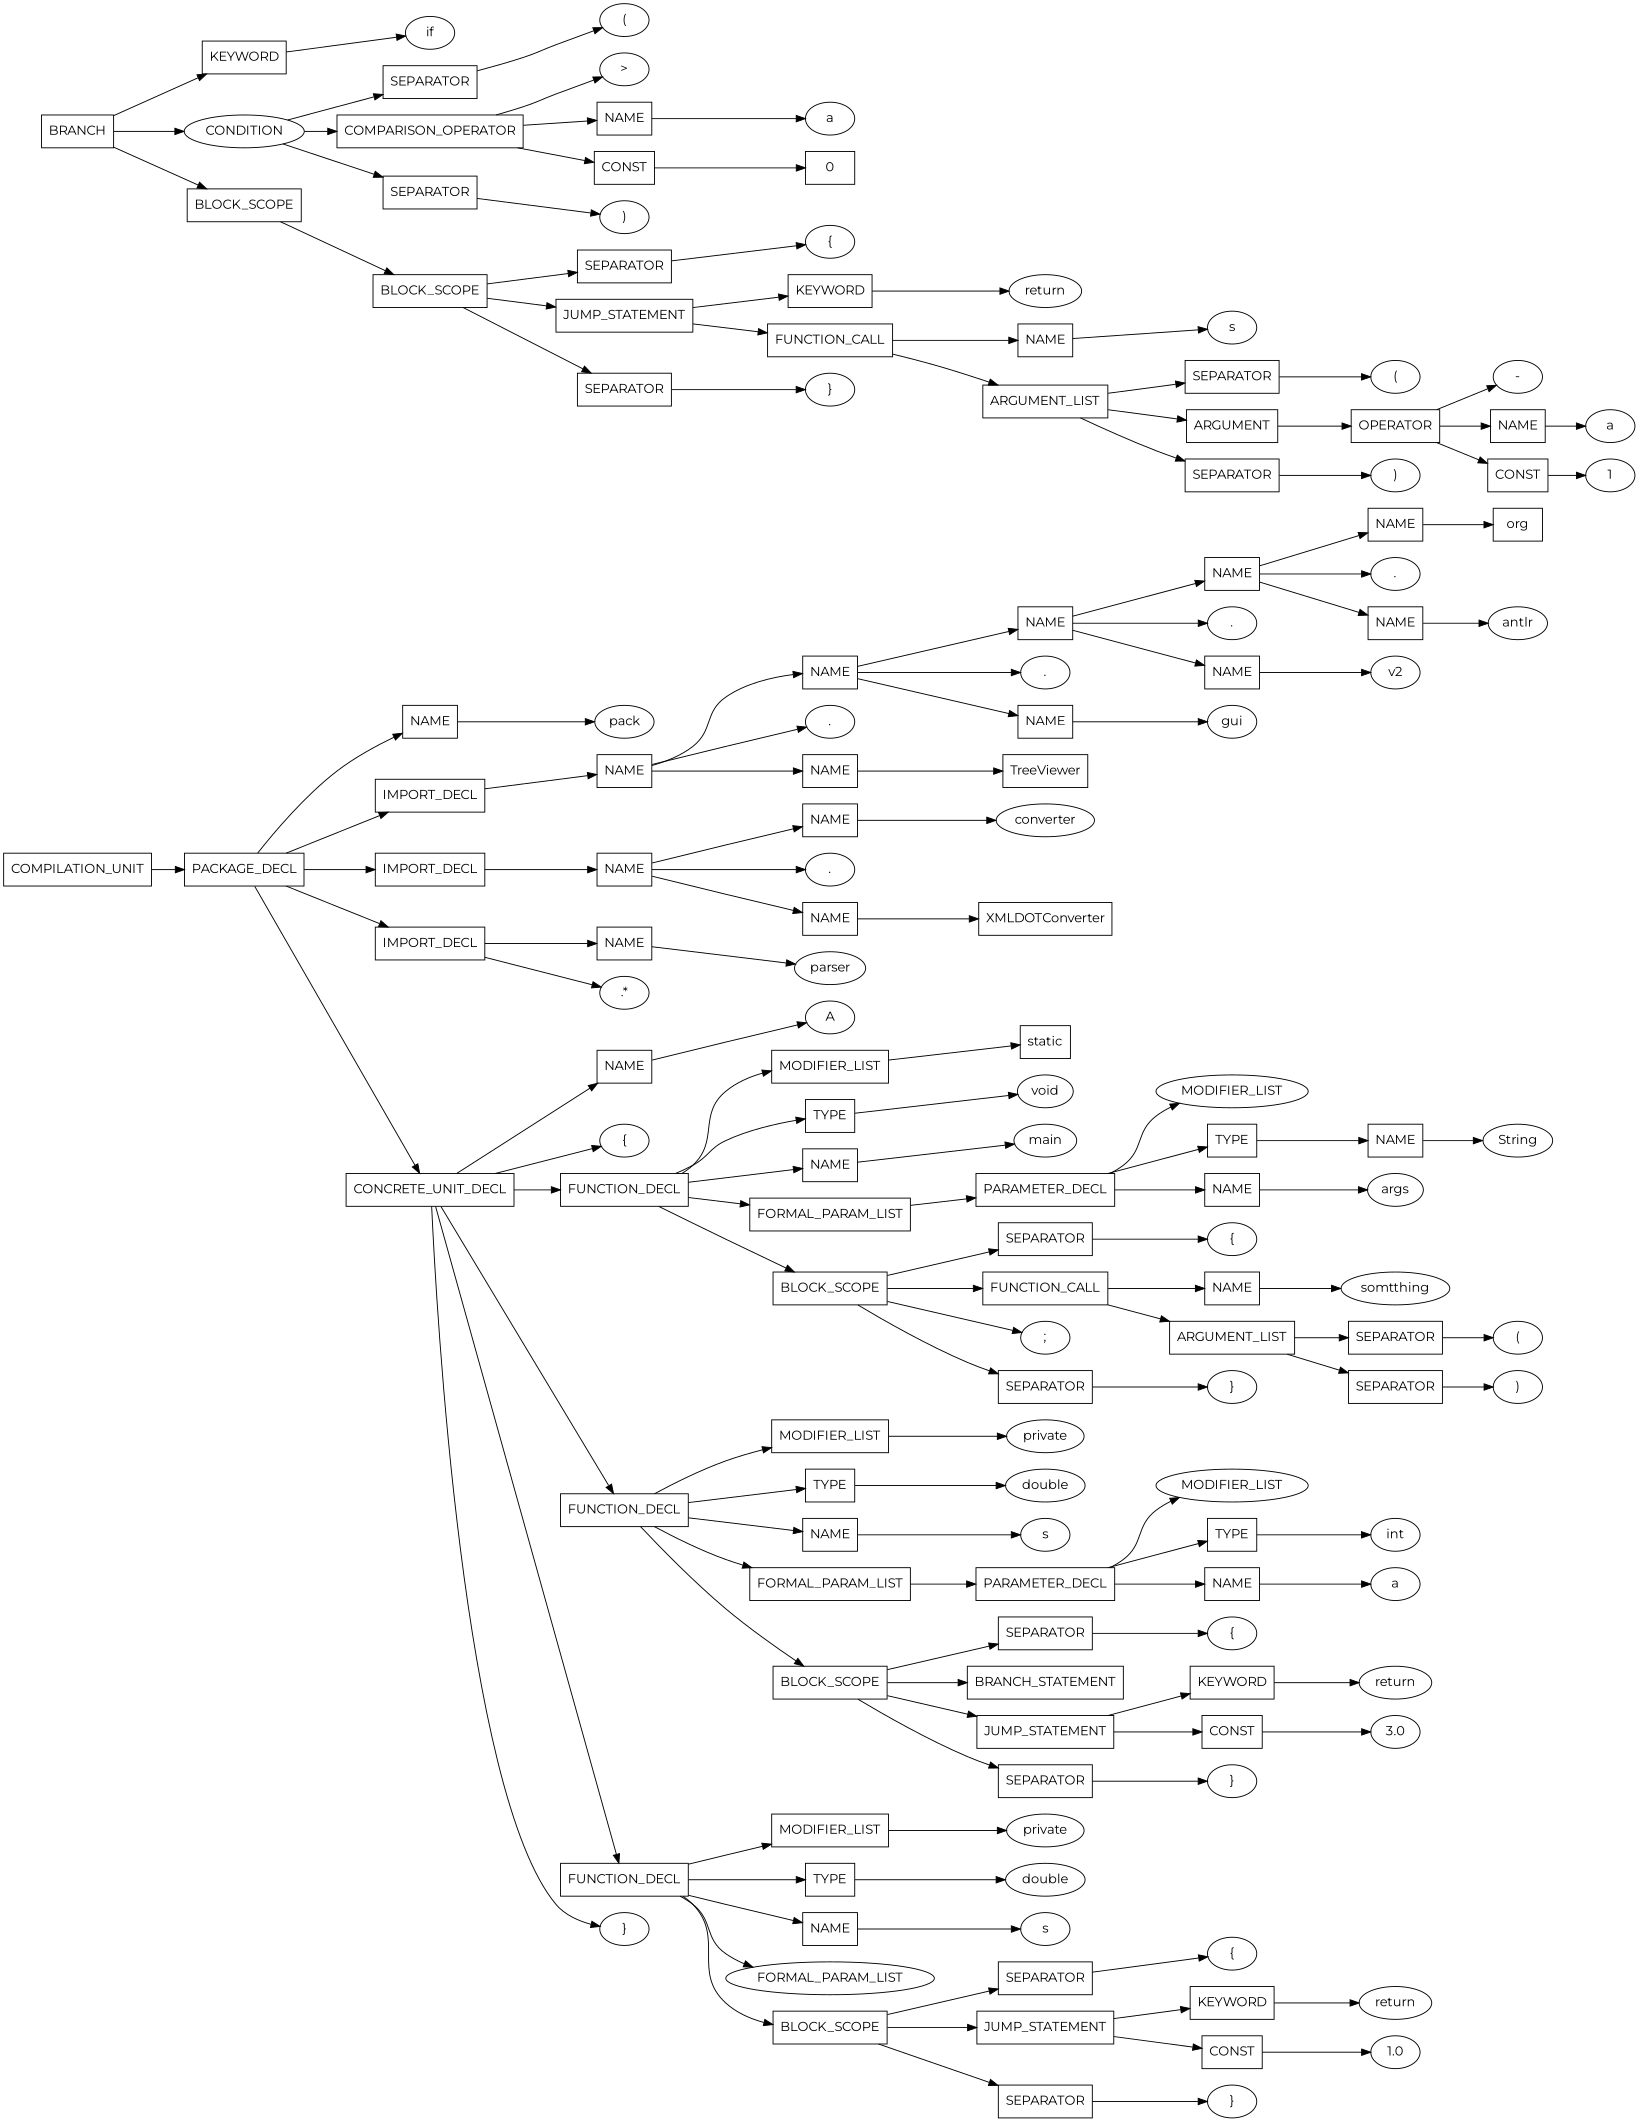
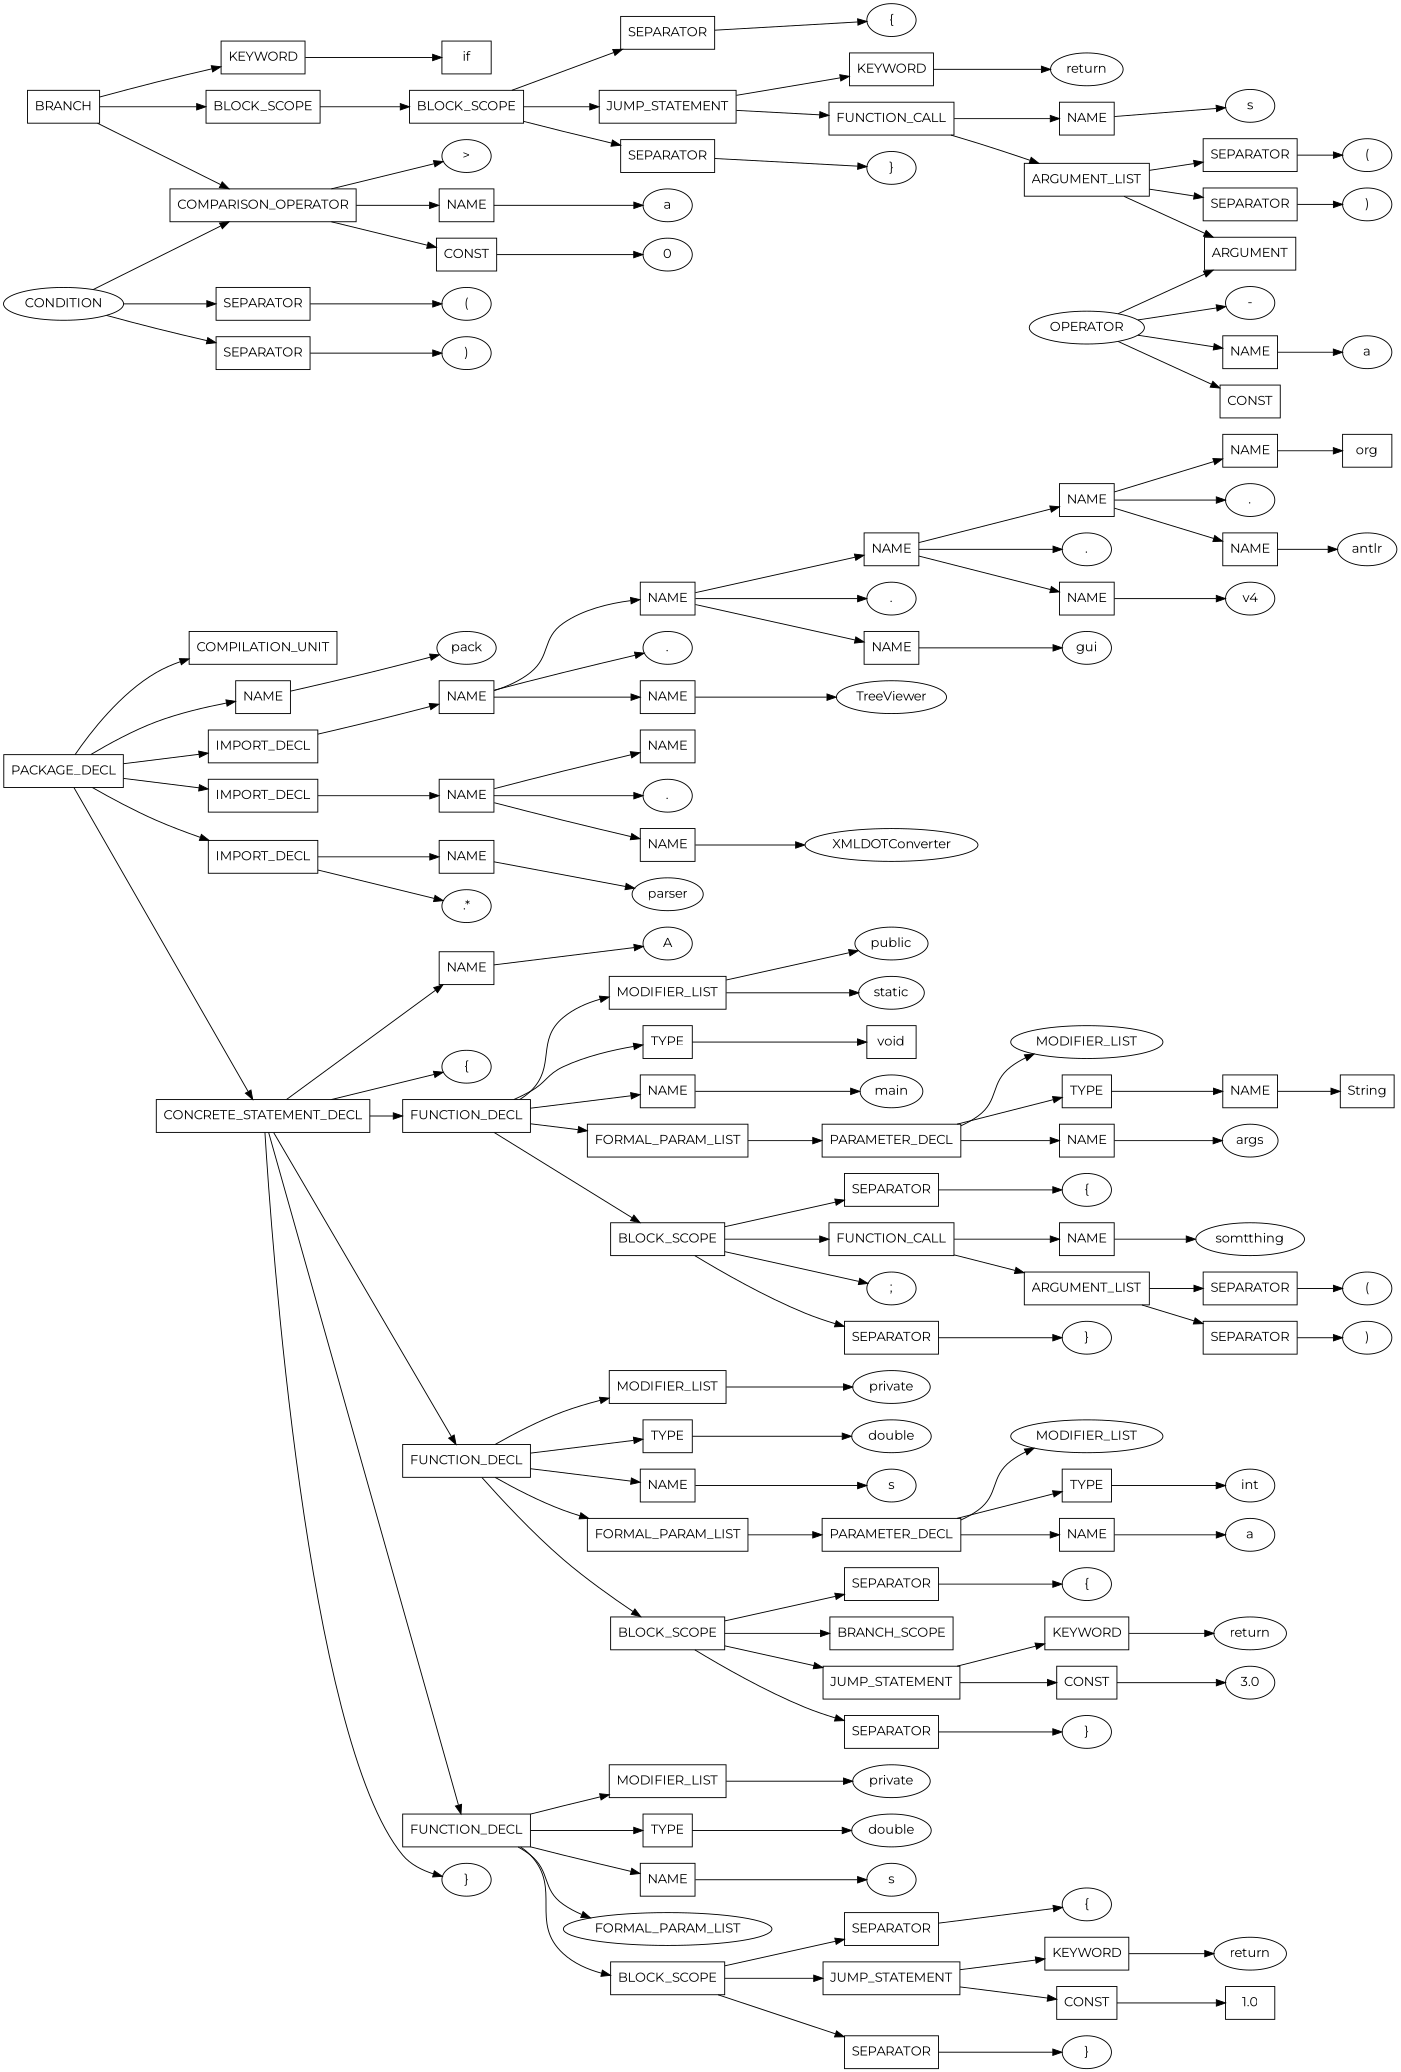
node "if": shape ellipse -> box
edge "BRANCH" -> "CONDITION": now "BRANCH" -> "COMPARISON_OPERATOR"
node "0": shape box -> ellipse
edge "ARGUMENT" -> "OPERATOR": reversed
node "OPERATOR": shape box -> ellipse
node "1": removed
node "v2": label "v2" -> "v4"
node "TreeViewer": shape box -> ellipse
node "converter": removed
edge "COMPILATION_UNIT" -> "PACKAGE_DECL": reversed
node "XMLDOTConverter": shape box -> ellipse
node "public": added
node "static": shape box -> ellipse
node "void": shape ellipse -> box
node "String": shape ellipse -> box
node "CONCRETE_UNIT_DECL": label "CONCRETE_UNIT_DECL" -> "CONCRETE_STATEMENT_DECL"
node "BRANCH_STATEMENT": label "BRANCH_STATEMENT" -> "BRANCH_SCOPE"
node "1.0": shape ellipse -> box
